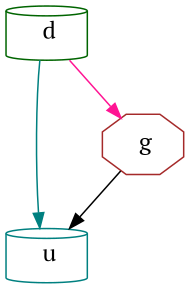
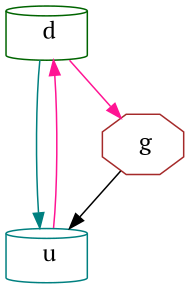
edge "u" -> "d": added
